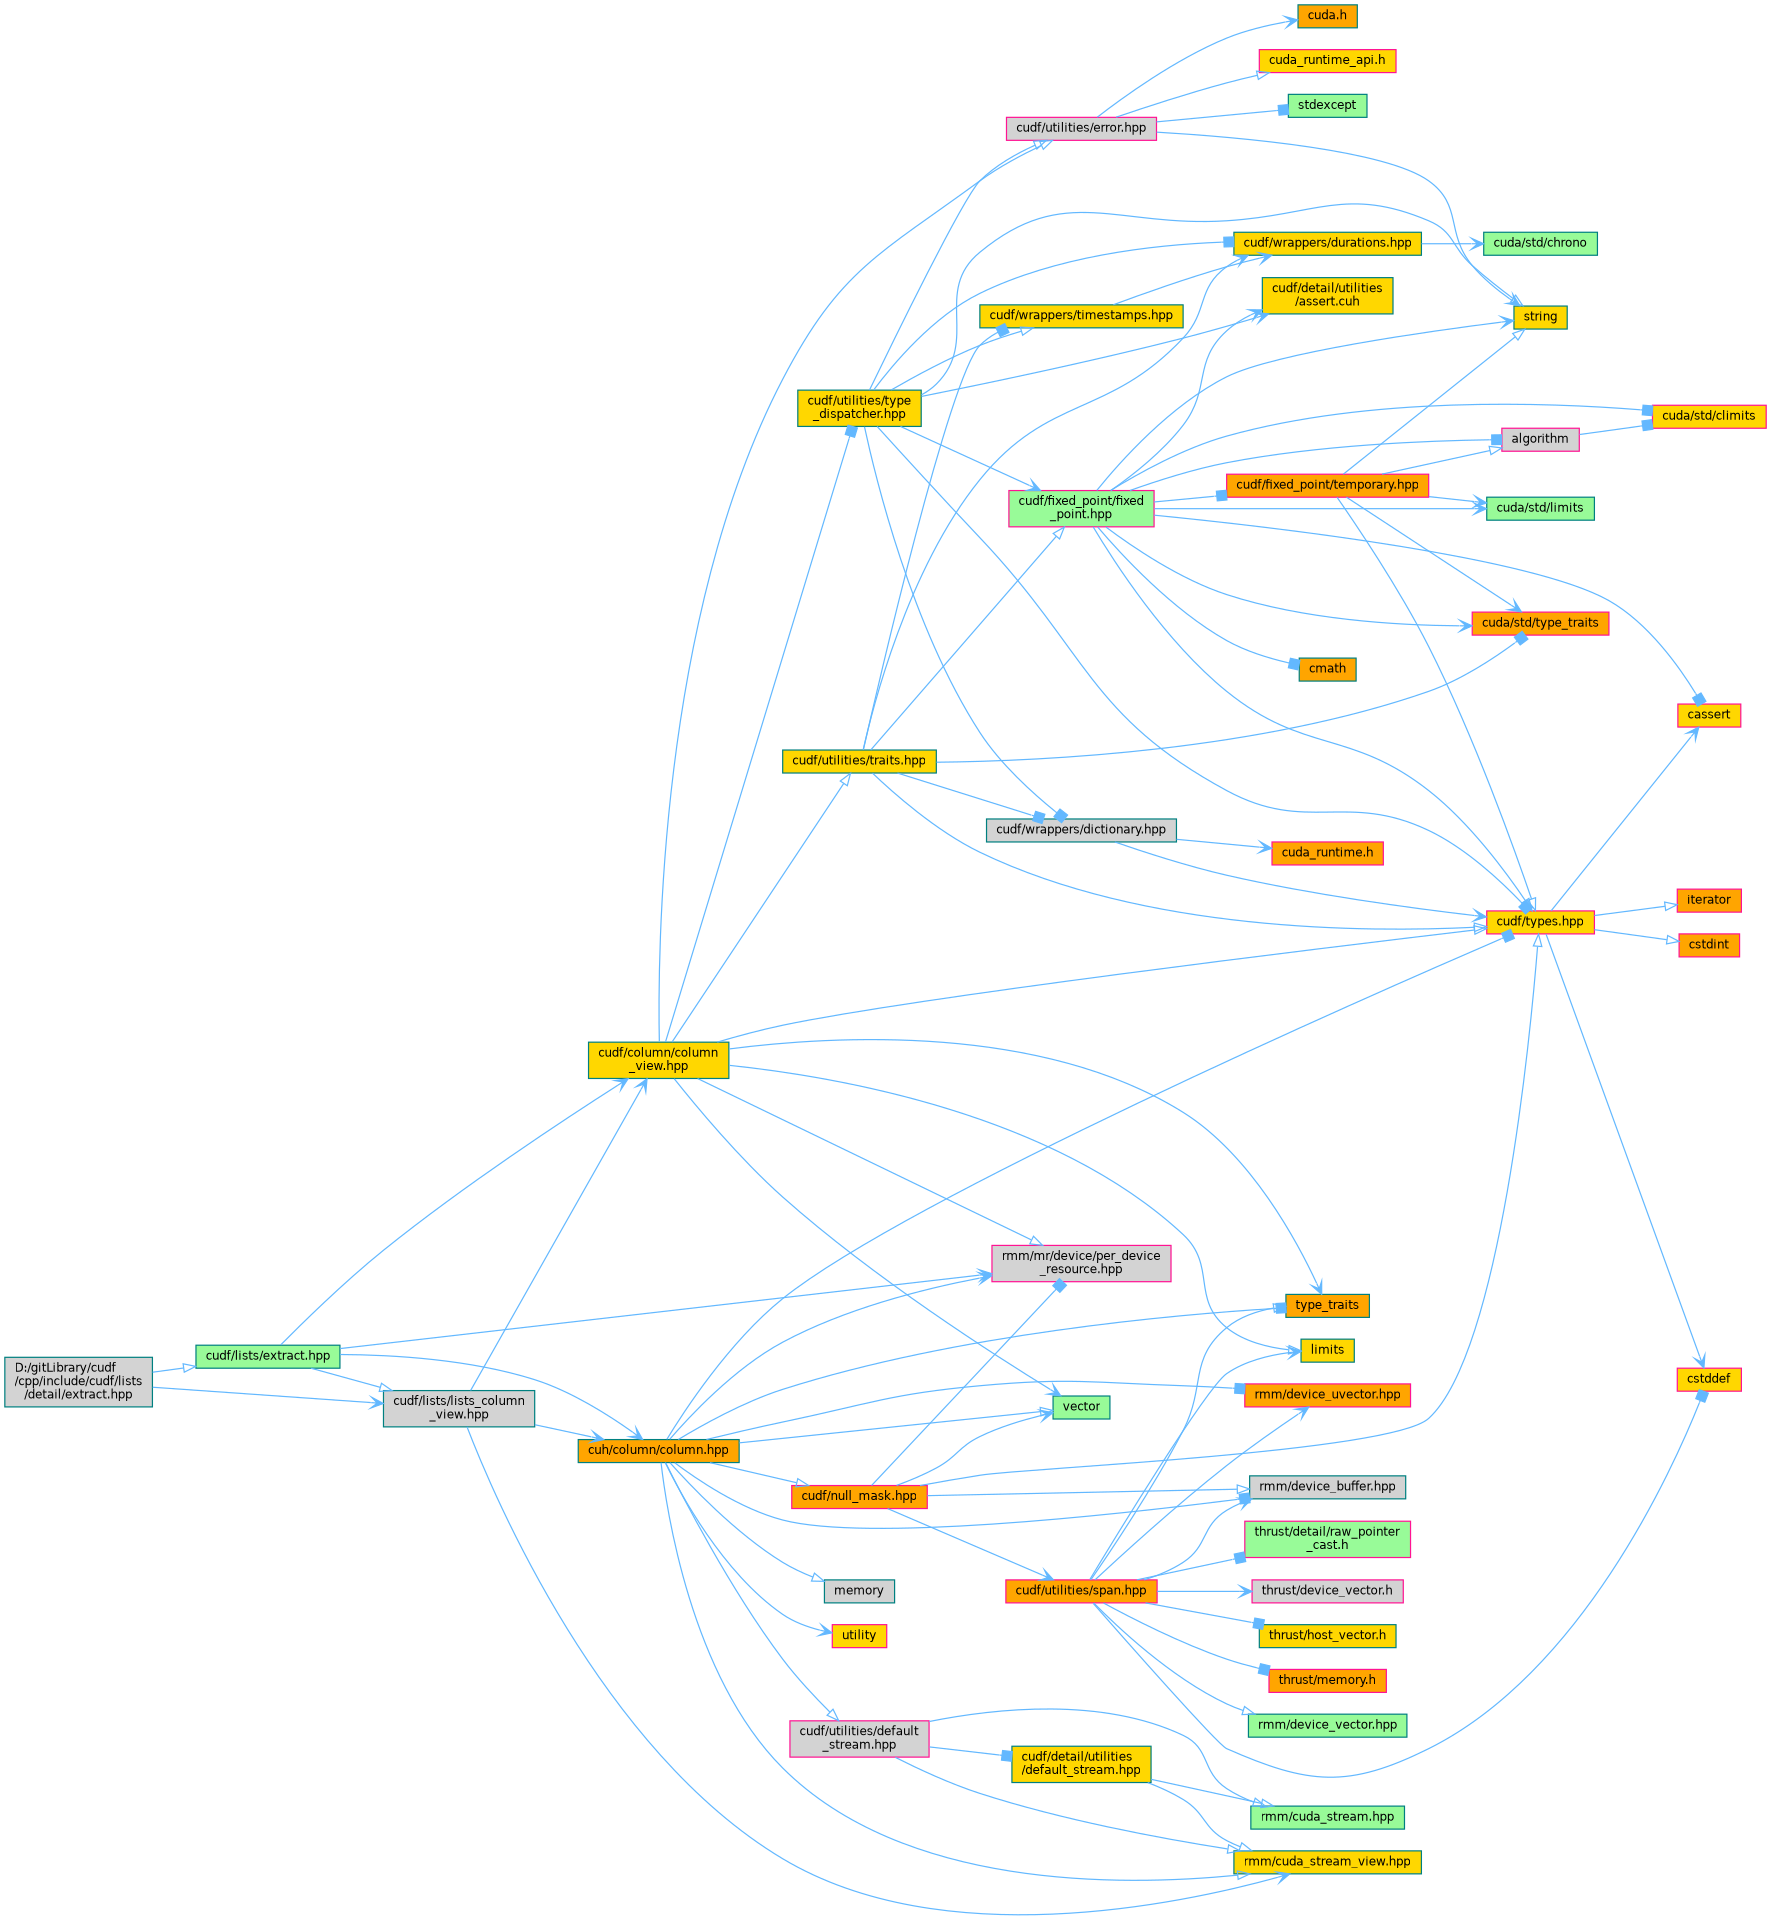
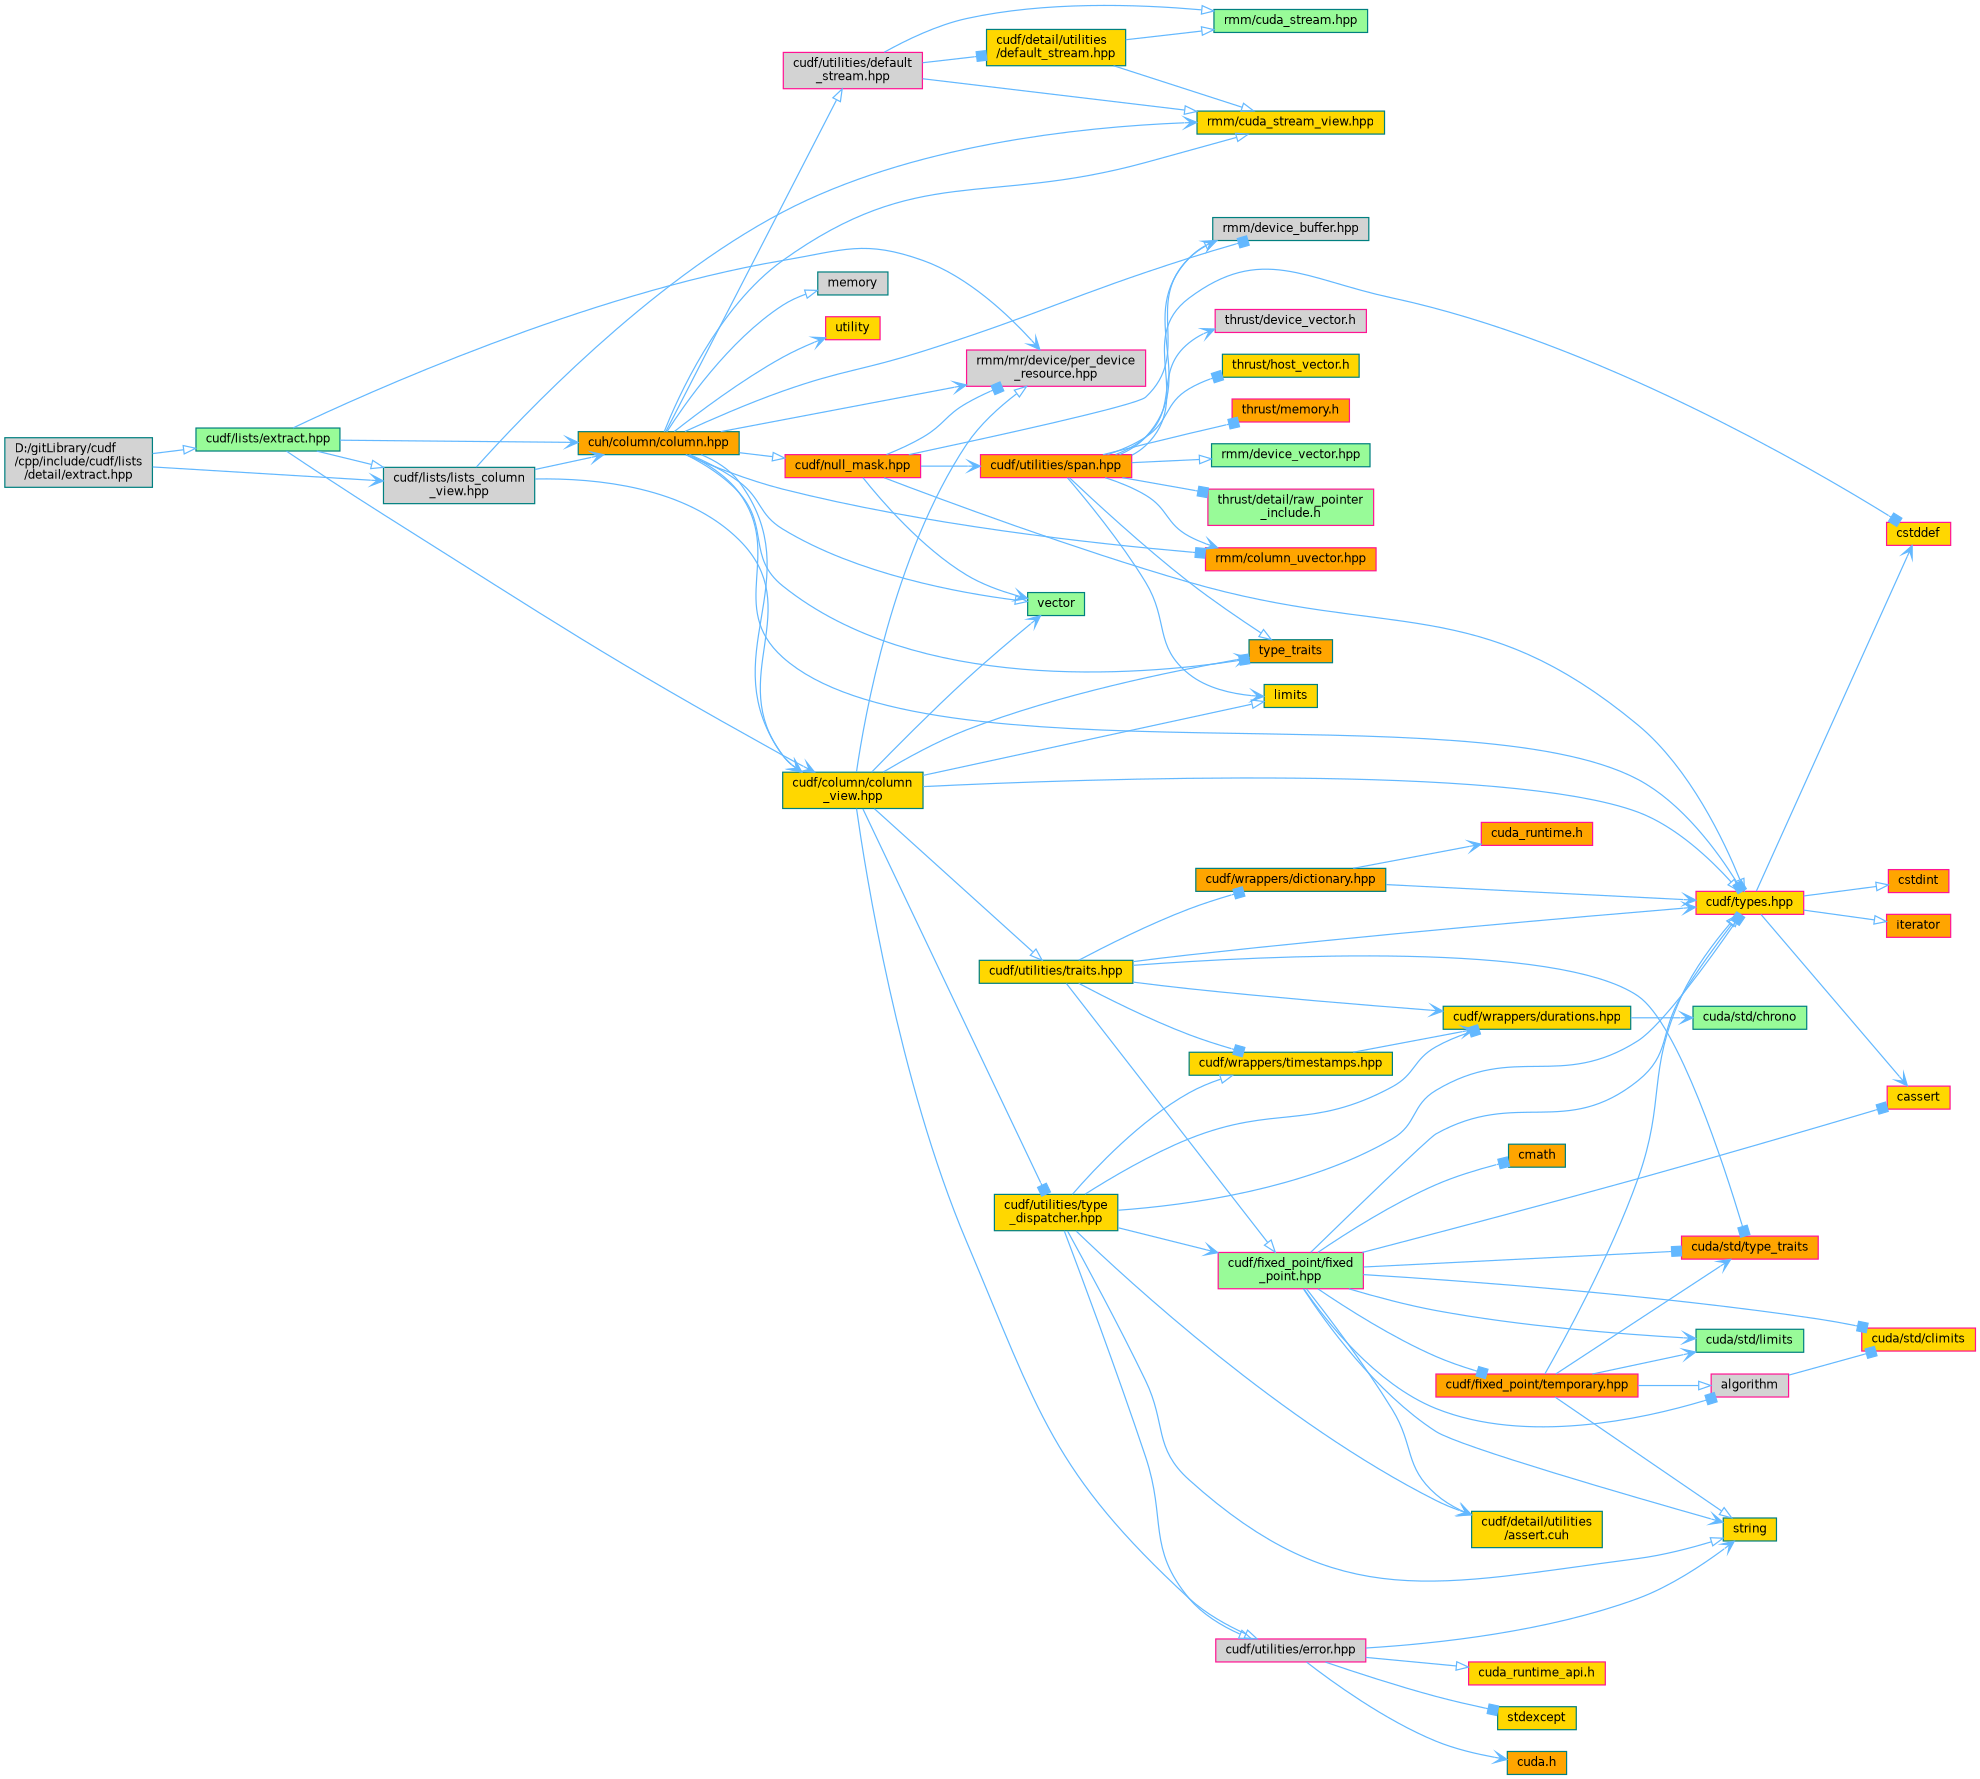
node "stdexcept": fillcolor palegreen -> gold
edge "cudf/fixed_point/fixed _point.hpp" -> "cuda/std/type_traits": arrowhead vee -> box
edge "cudf/utilities/type _dispatcher.hpp" -> "cudf/wrappers/dictionary.hpp": removed
edge "cuh/column/column.hpp" -> "cudf/column/column _view.hpp": added
node "cudf/wrappers/dictionary.hpp": fillcolor lightgrey -> orange
edge "cudf/utilities/traits.hpp" -> "cudf/types.hpp": arrowhead onormal -> vee
node "rmm/device_uvector.hpp": label "rmm/device_uvector.hpp" -> "rmm/column_uvector.hpp"
node "thrust/detail/raw_pointer _cast.h": label "thrust/detail/raw_pointer _cast.h" -> "thrust/detail/raw_pointer _include.h"
